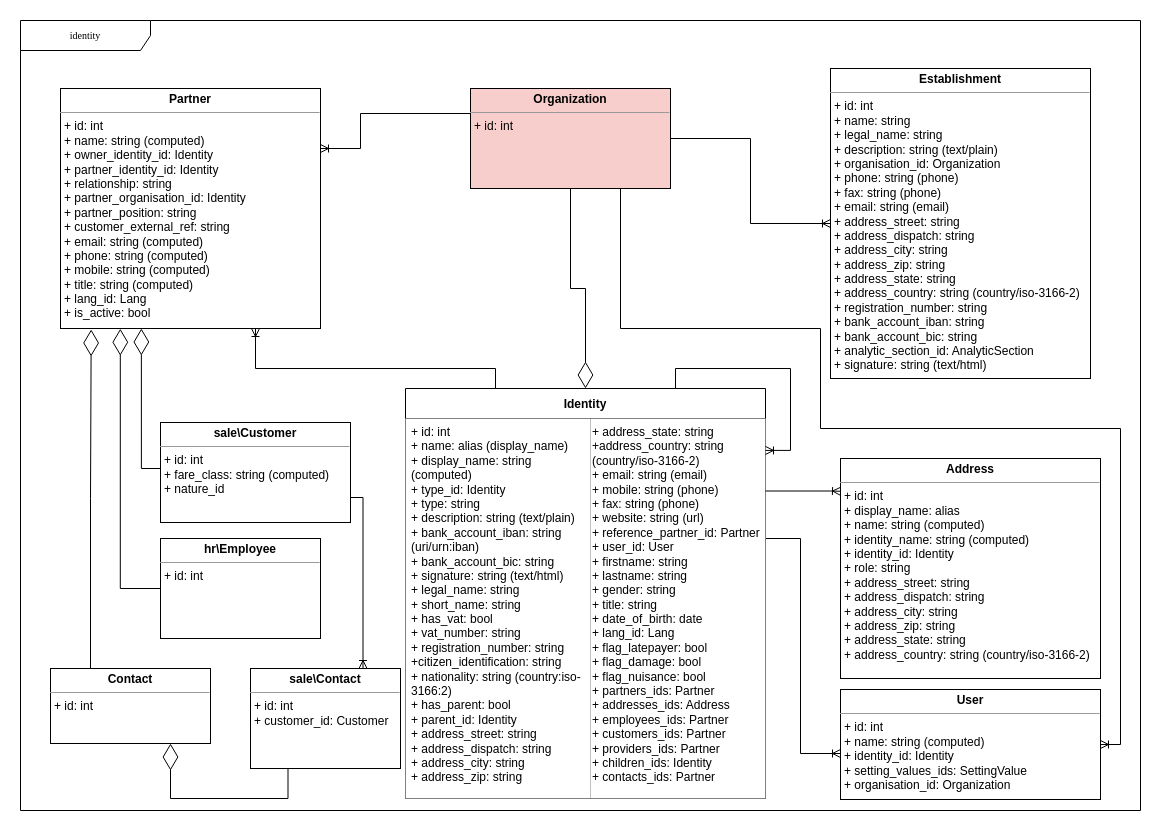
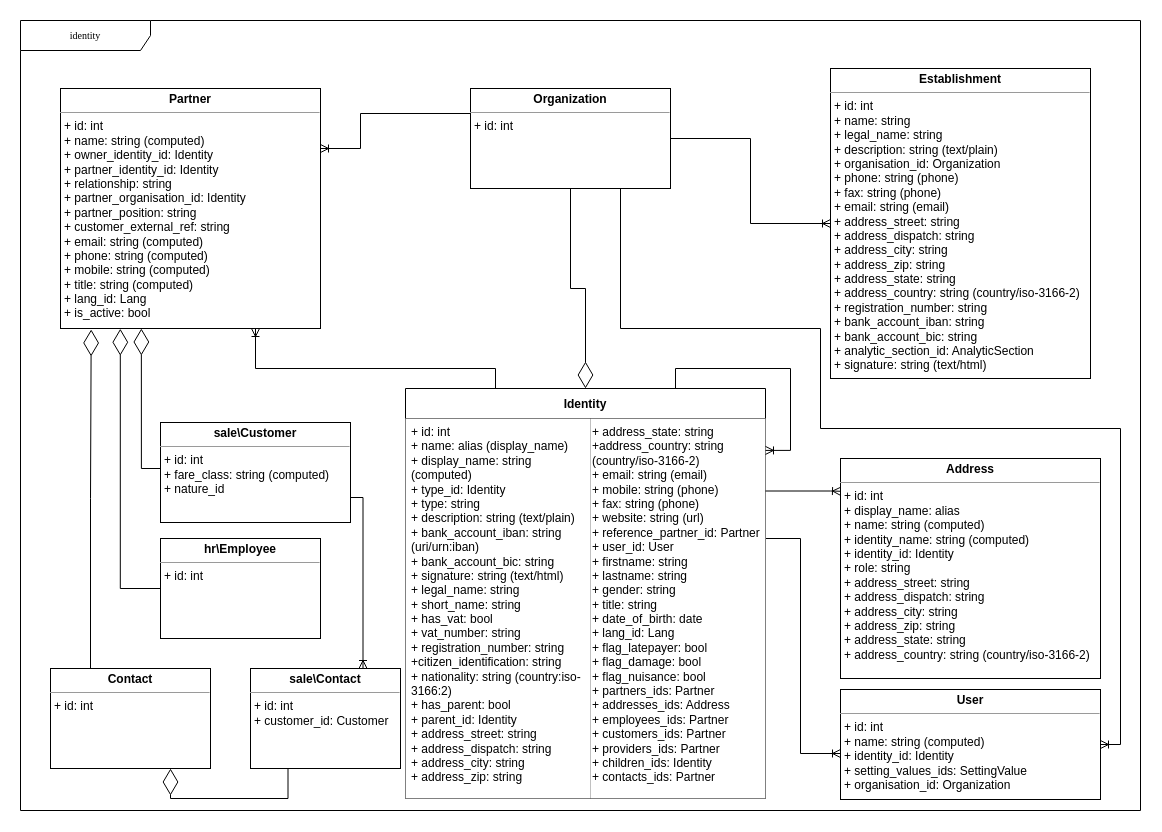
node "Organization + id: int": fillcolor #f8cecc -> #ffffff
node "Contact + id: int": size 160x75 -> 160x100
